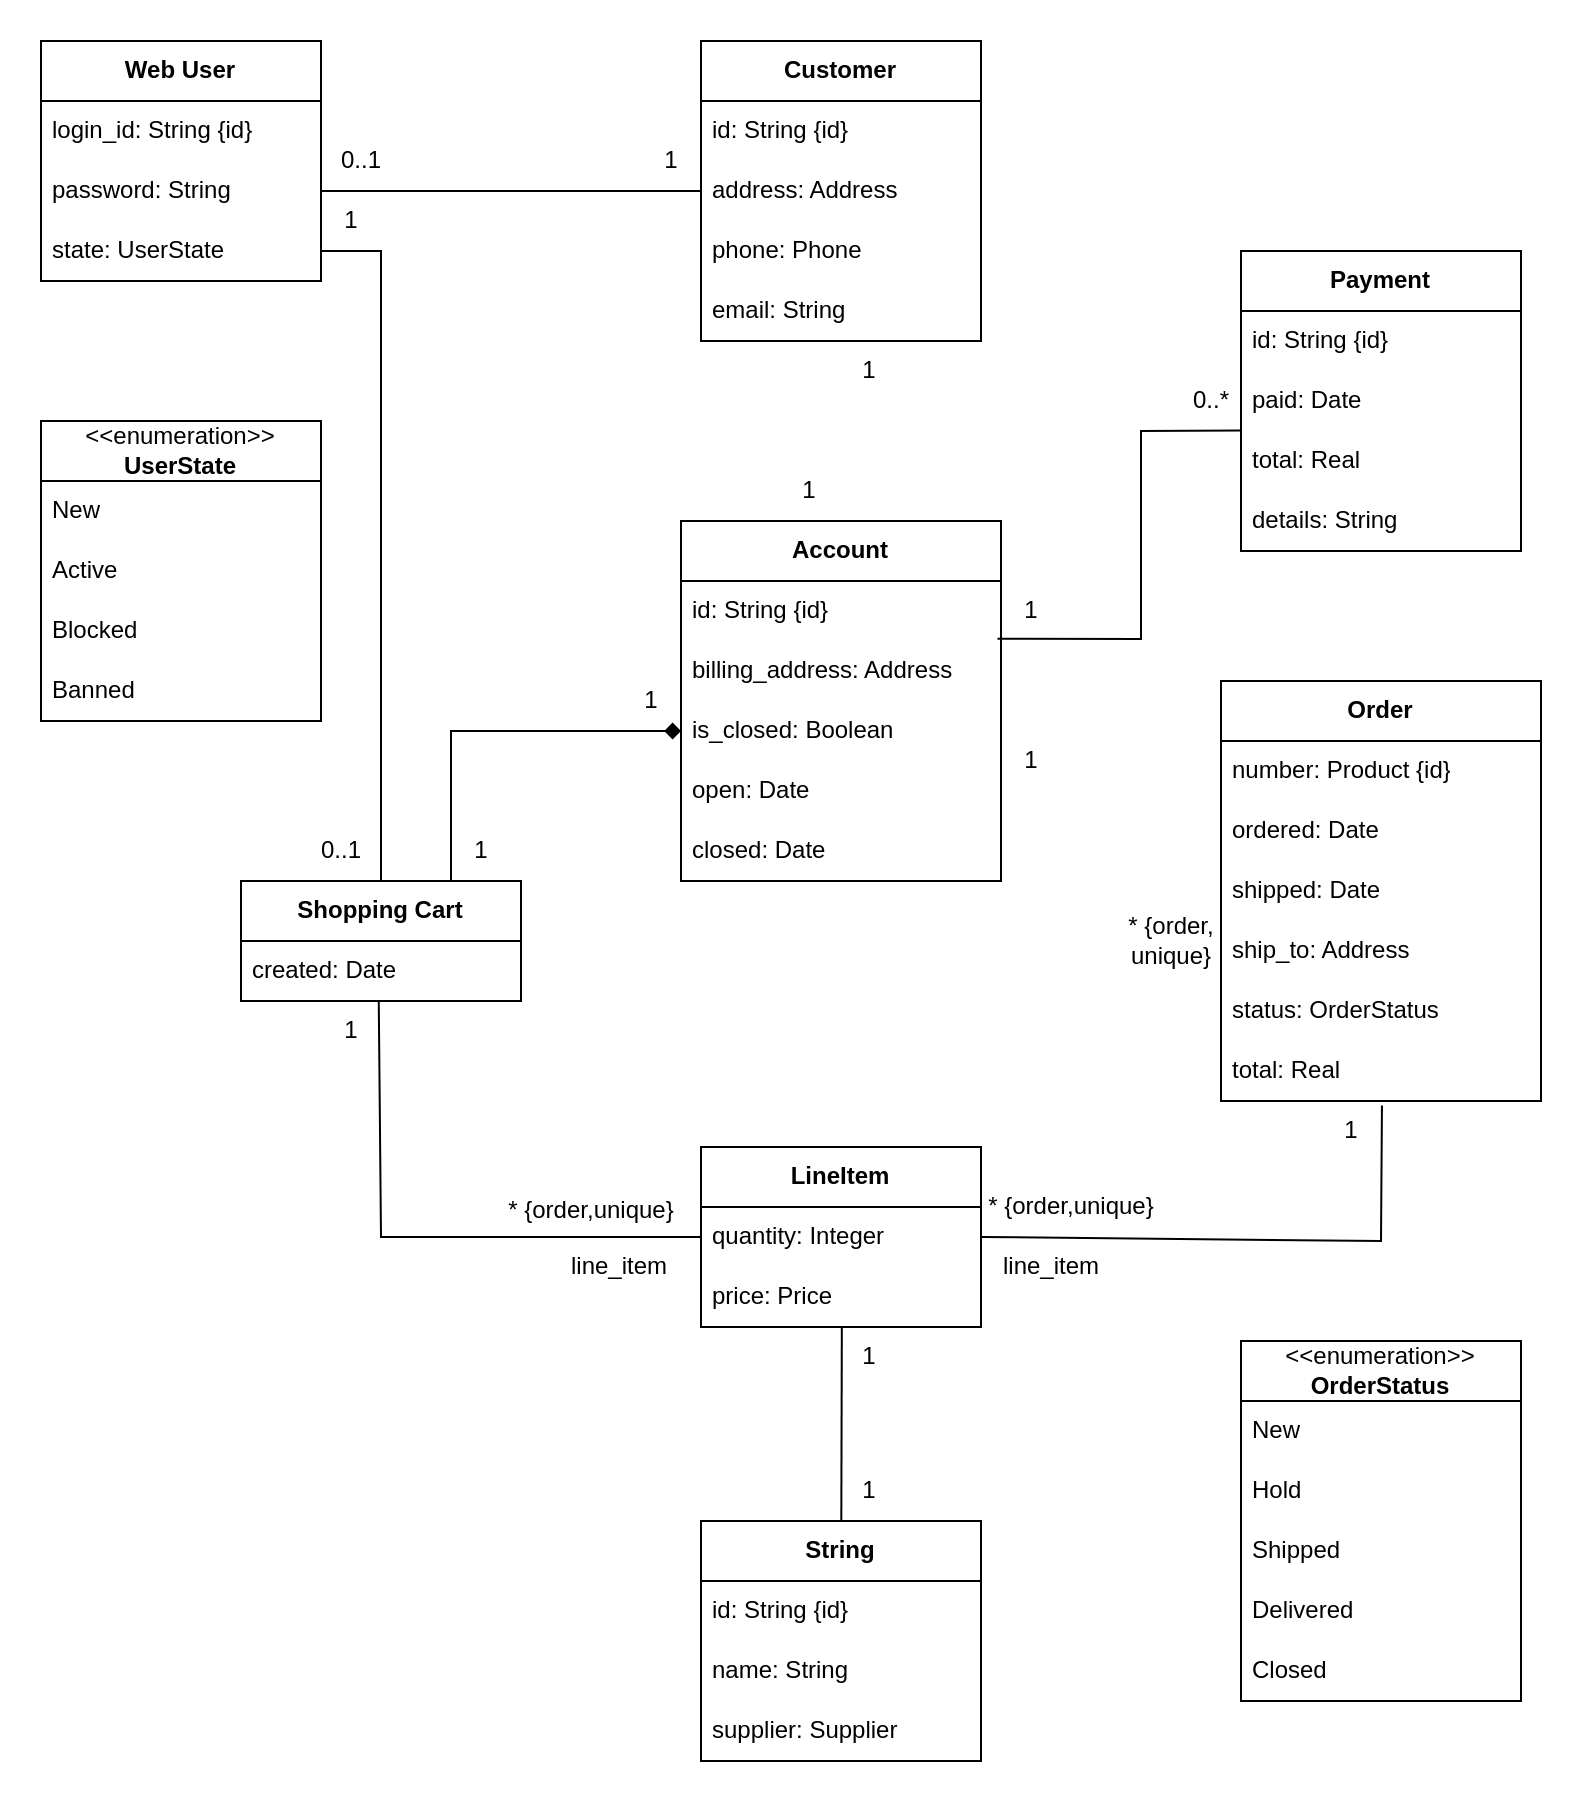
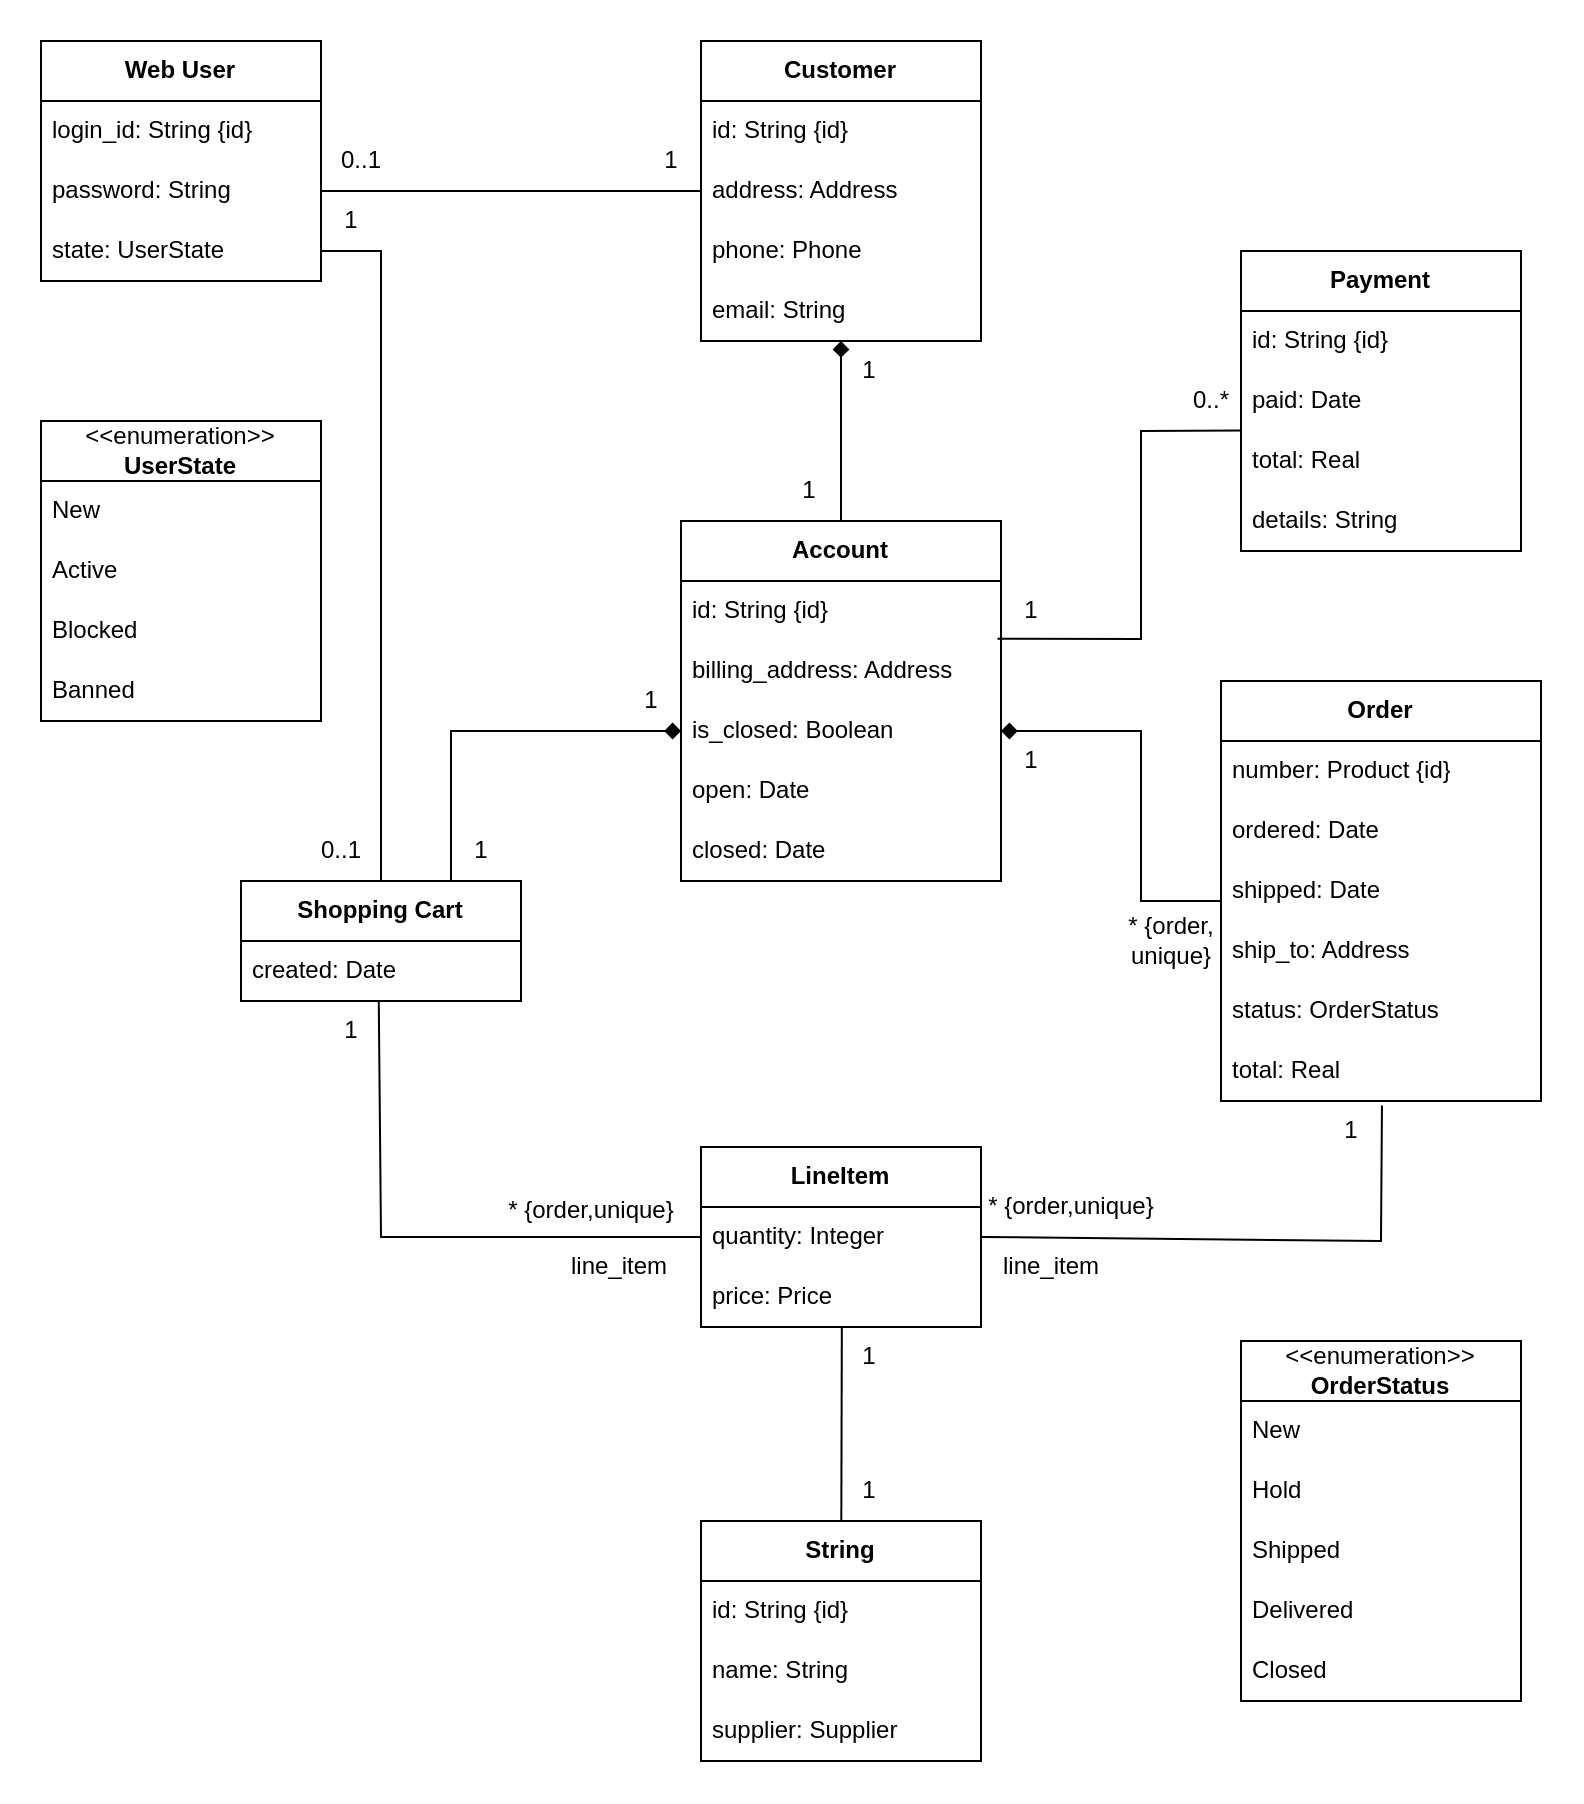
edge "Account" -> "email: String": added
edge "shipped: Date" -> "is_closed: Boolean": added
